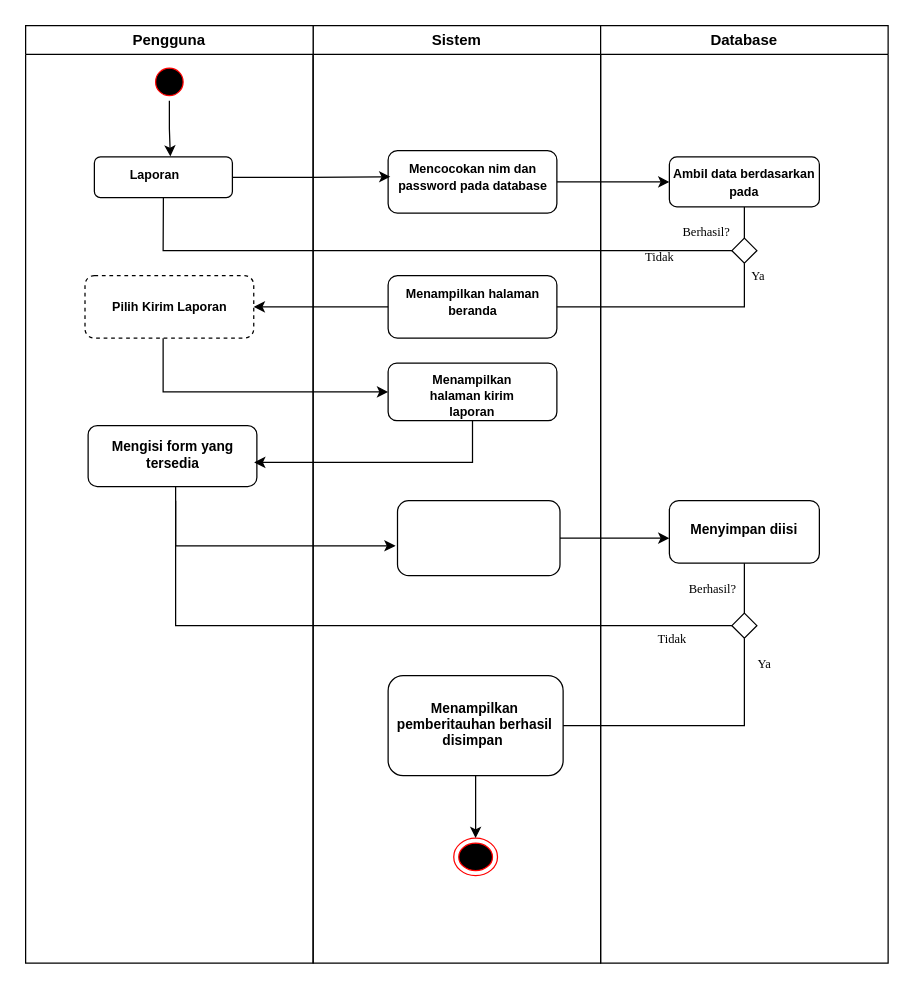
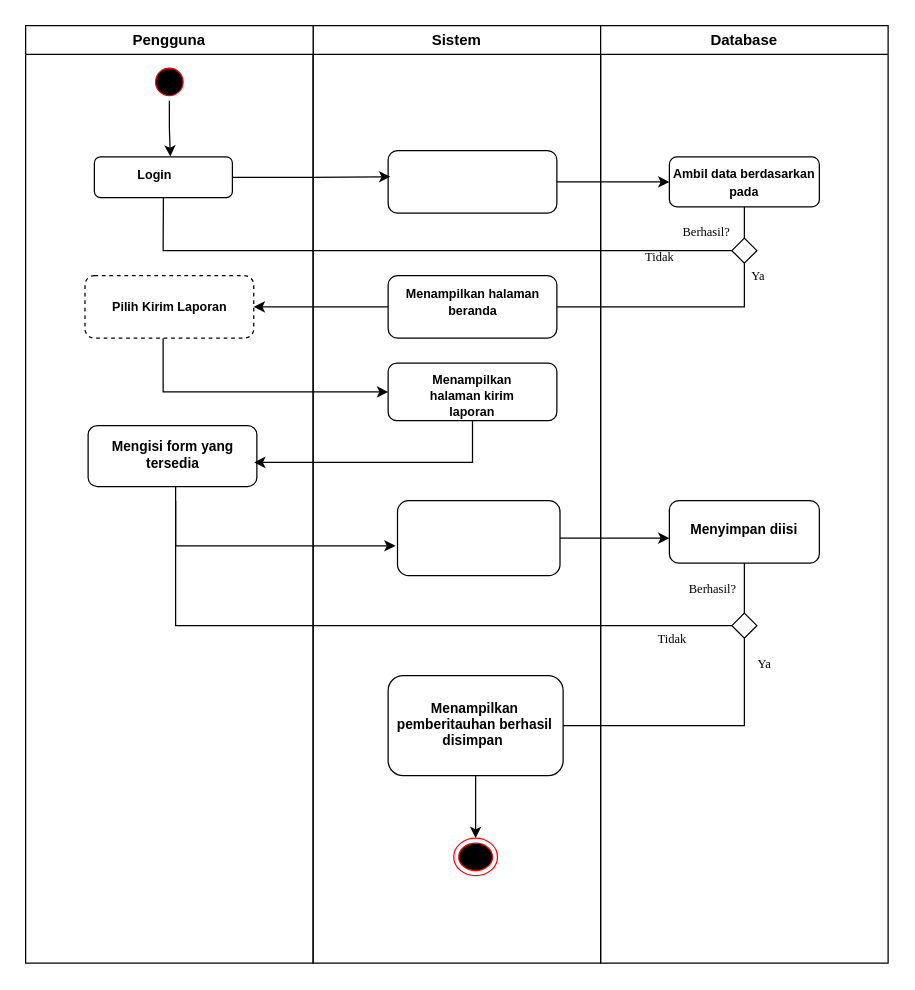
node "Laporan": label "Laporan" -> "Login"
node "Mencocokan nim dan password pada database": removed
